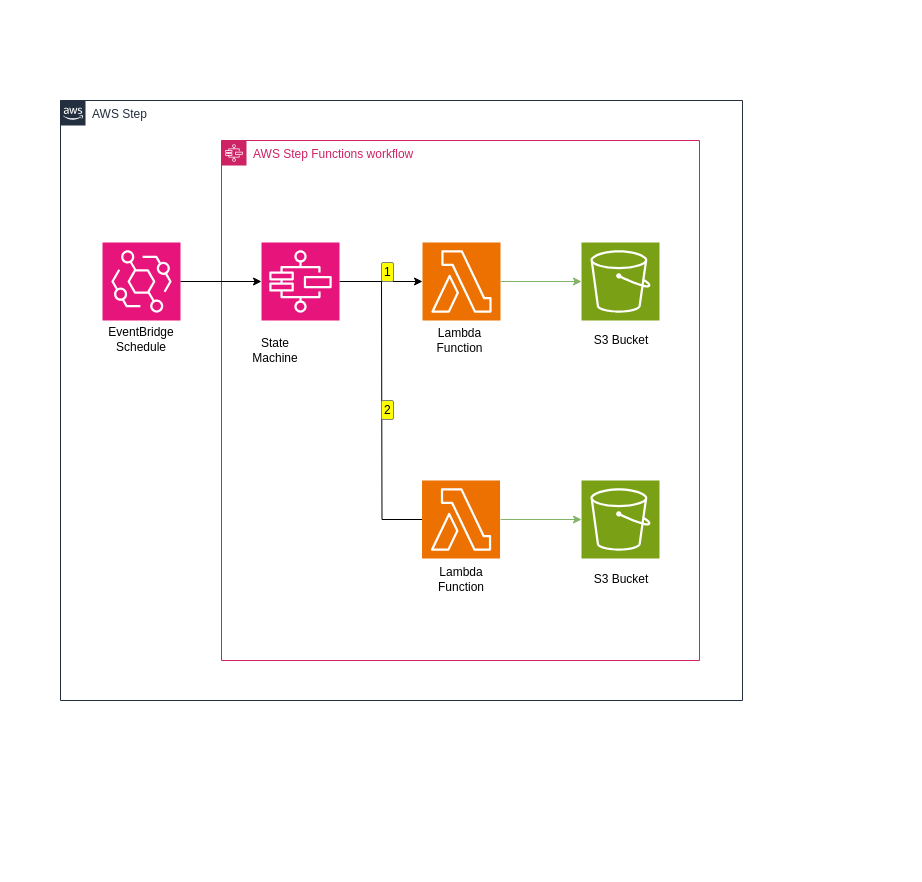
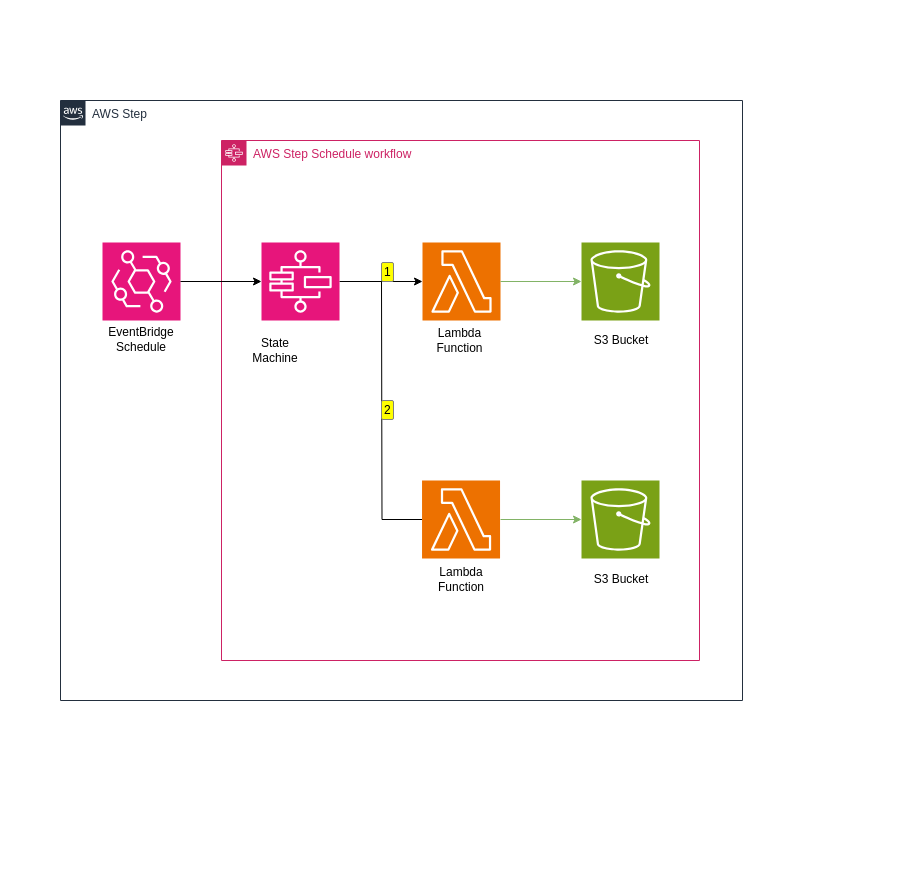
node "AWS Step Functions workflow": label "AWS Step Functions workflow" -> "AWS Step Schedule workflow"
